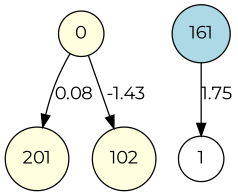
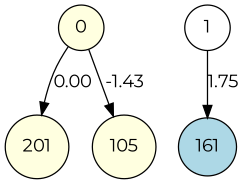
edge "161" -> "1": reversed
edge "0" -> "201": label "0.08" -> "0.00"
node "102": label "102" -> "105"
